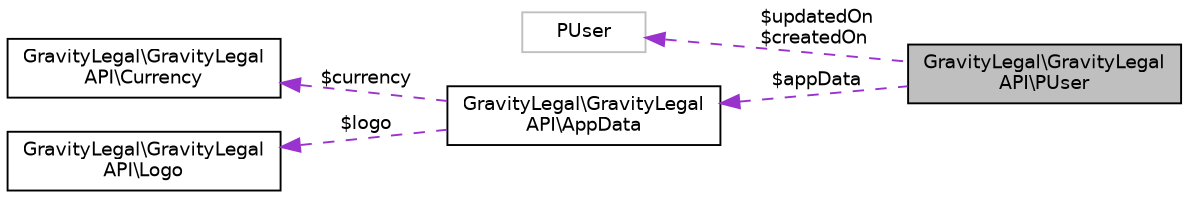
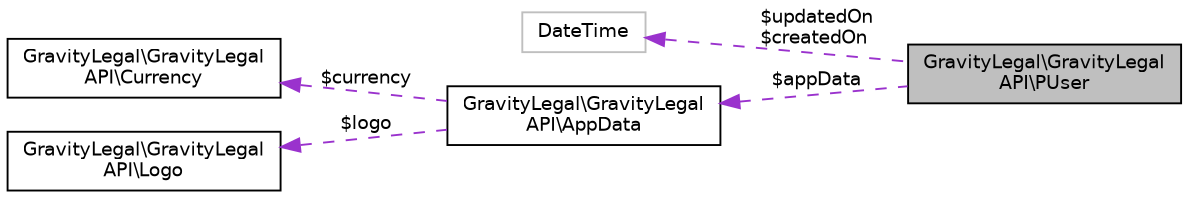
node "PUser": label "PUser" -> "DateTime"
